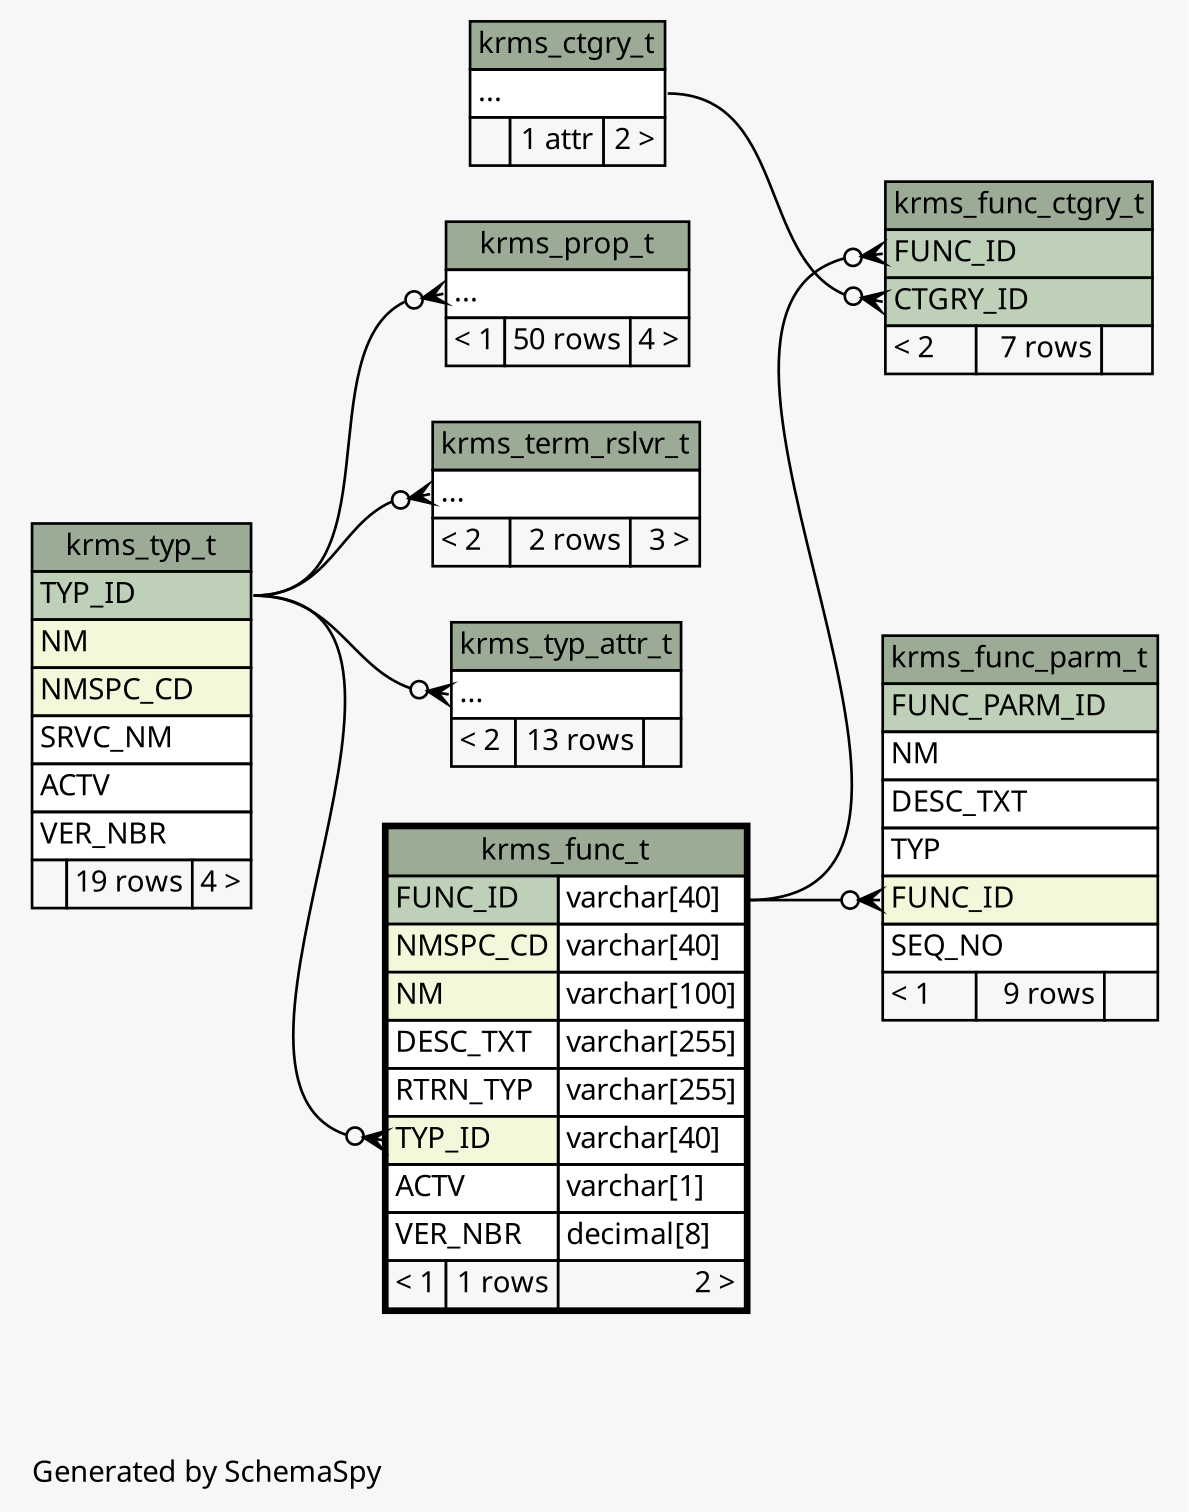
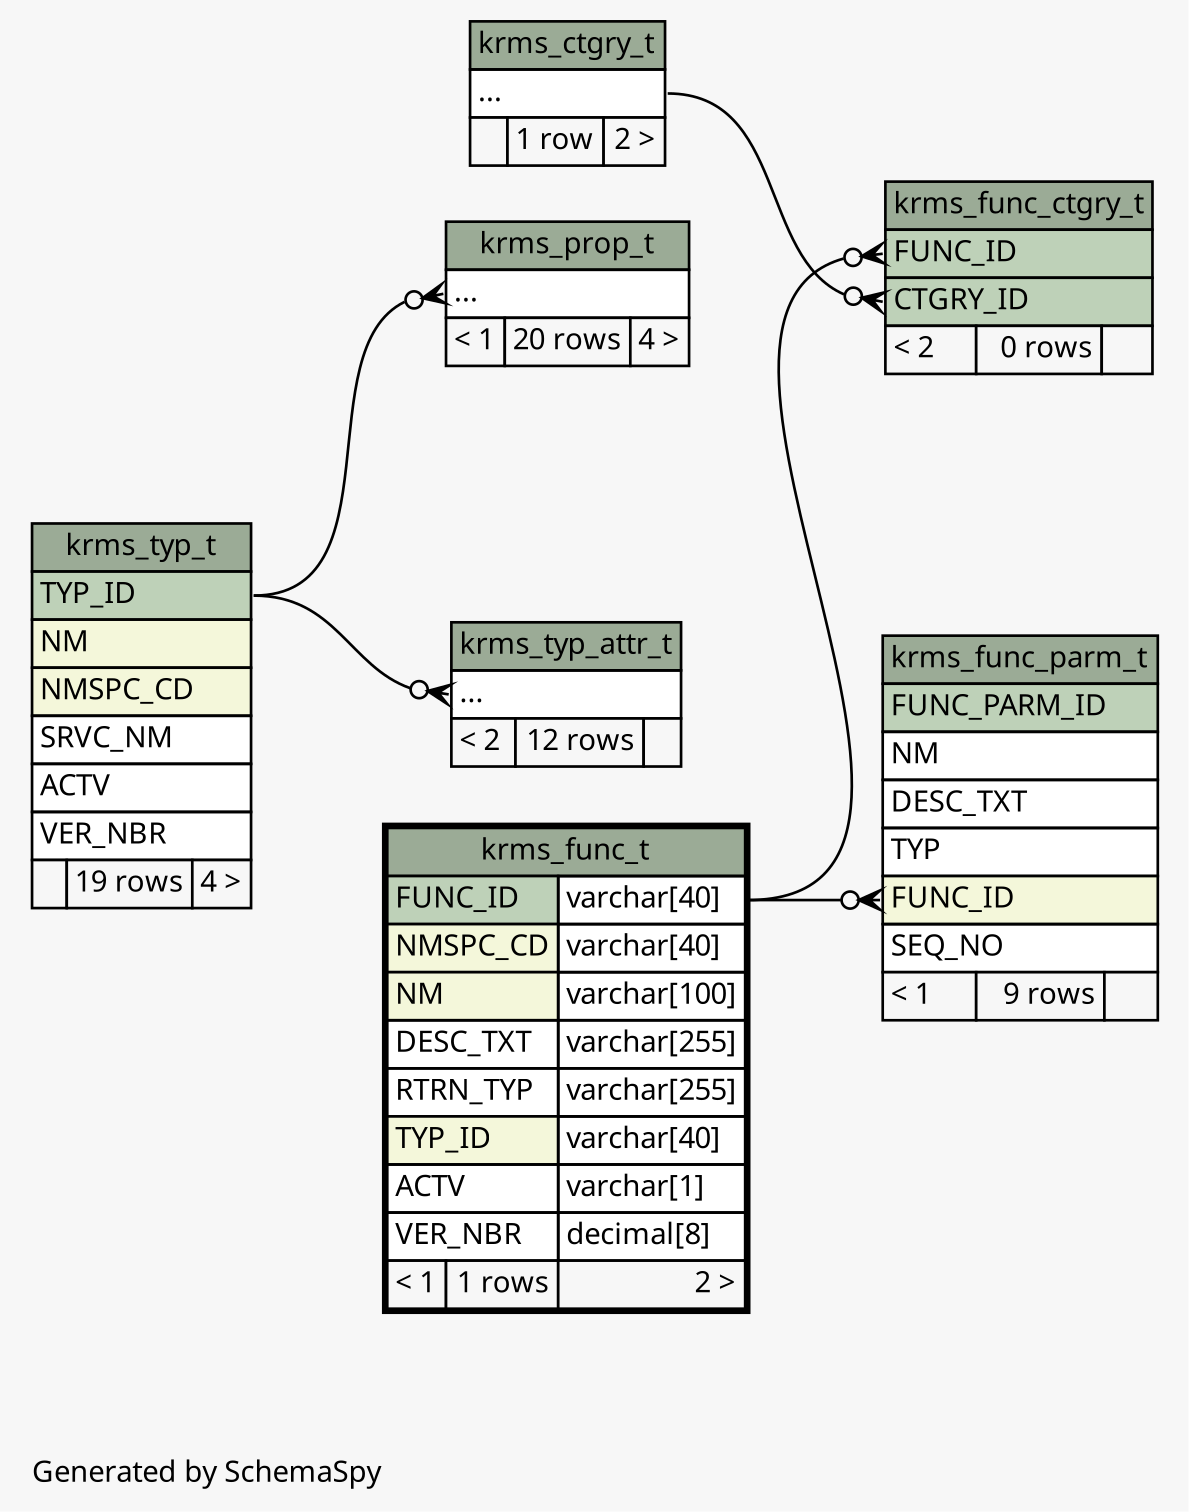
node "krms_ctgry_t": text "1 attr" -> "1 row"
node "krms_prop_t": text "50 rows" -> "20 rows"
node "krms_func_ctgry_t": text "7 rows" -> "0 rows"
node "krms_term_rslvr_t": removed
node "krms_typ_attr_t": text "13 rows" -> "12 rows"
edge "krms_typ_t" -> "krms_func_t": removed
